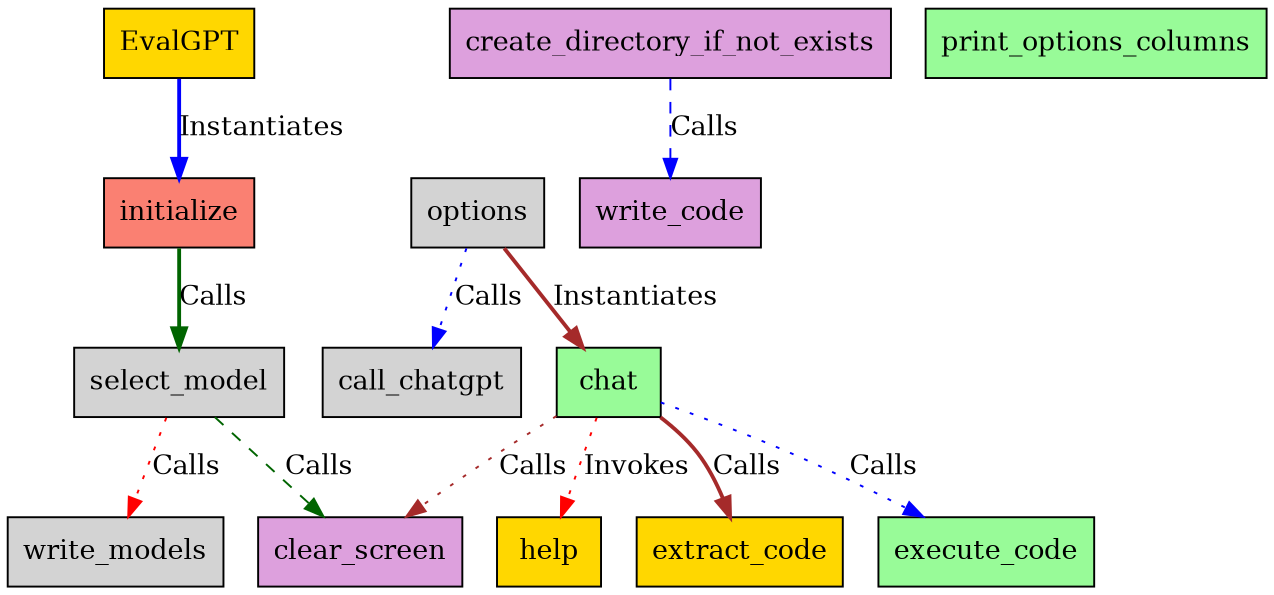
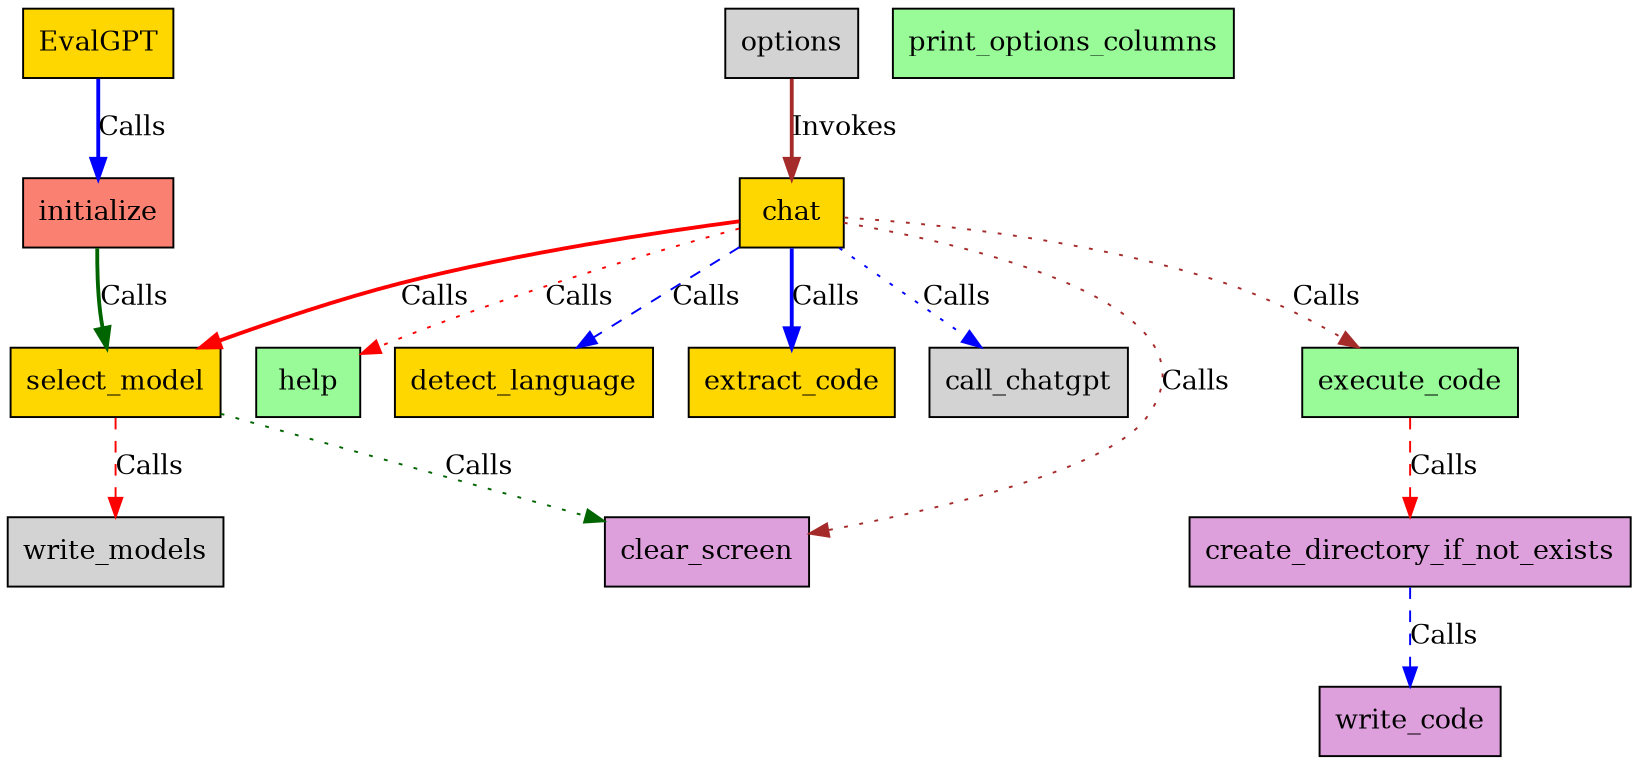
edge "EvalGPT" -> "initialize": label "Instantiates" -> "Calls"
edge "chat" -> "select_model": added, label "Calls"
edge "options" -> "call_chatgpt": now "chat" -> "call_chatgpt"
edge "options" -> "chat": label "Instantiates" -> "Invokes"
node "select_model": fillcolor lightgrey -> gold
node "detect_language": added
node "chat": fillcolor palegreen -> gold
edge "chat" -> "execute_code": color blue -> brown
edge "chat" -> "extract_code": color brown -> blue
edge "select_model" -> "write_models": style dotted -> dashed
edge "execute_code" -> "create_directory_if_not_exists": added, label "Calls"
edge "select_model" -> "clear_screen": style dashed -> dotted
edge "chat" -> "help": label "Invokes" -> "Calls"
node "help": fillcolor gold -> palegreen
